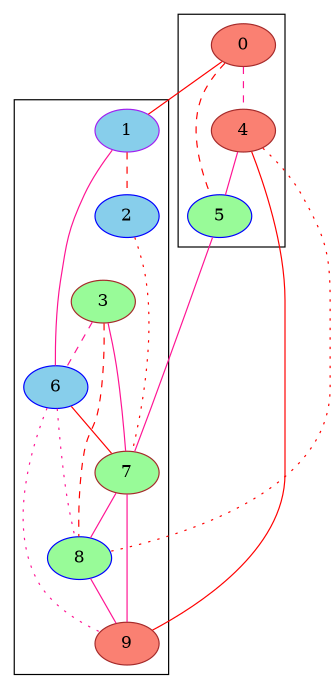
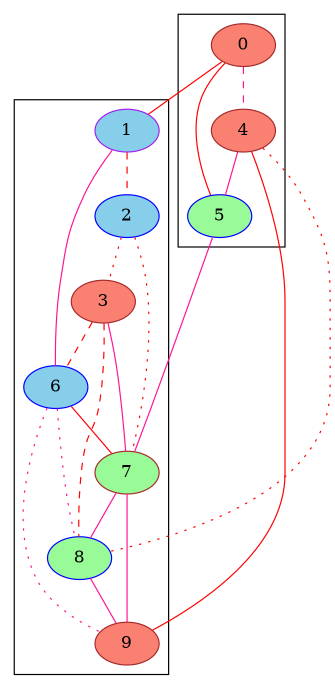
edge "0" -- "5": style dashed -> solid
edge "2" -- "3": added
node "3": fillcolor palegreen -> salmon
edge "3" -- "6": color deeppink -> red
